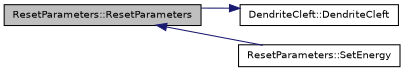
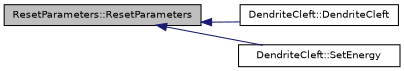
edge "ResetParameters::ResetParameters" -> "DendriteCleft::DendriteCleft": reversed
node "ResetParameters::SetEnergy": label "ResetParameters::SetEnergy" -> "DendriteCleft::SetEnergy"
